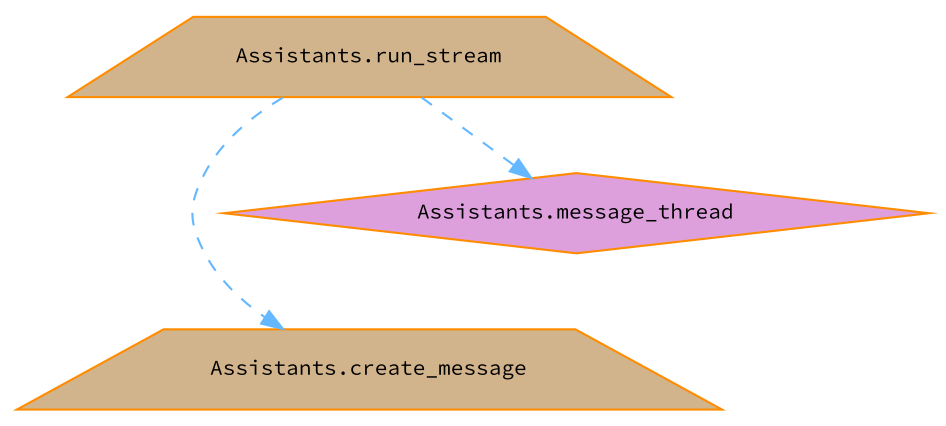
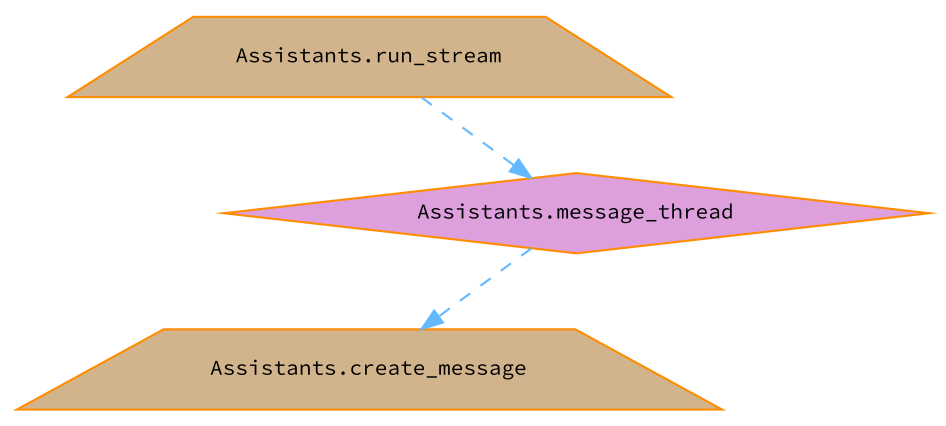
edge "Assistants.run_stream" -> "Assistants.create_message": now "Assistants.message_thread" -> "Assistants.create_message"
